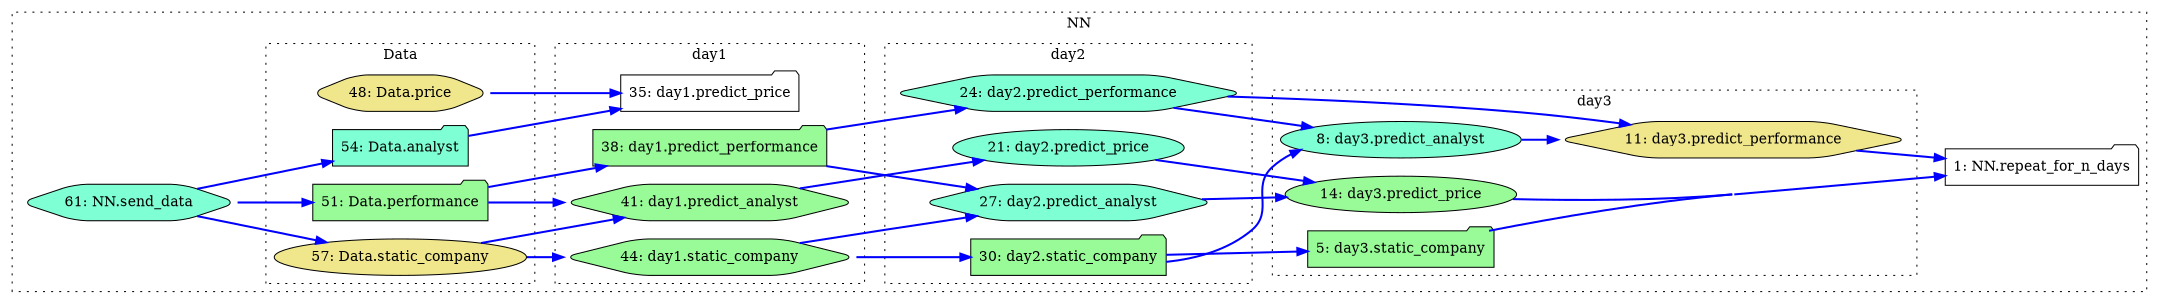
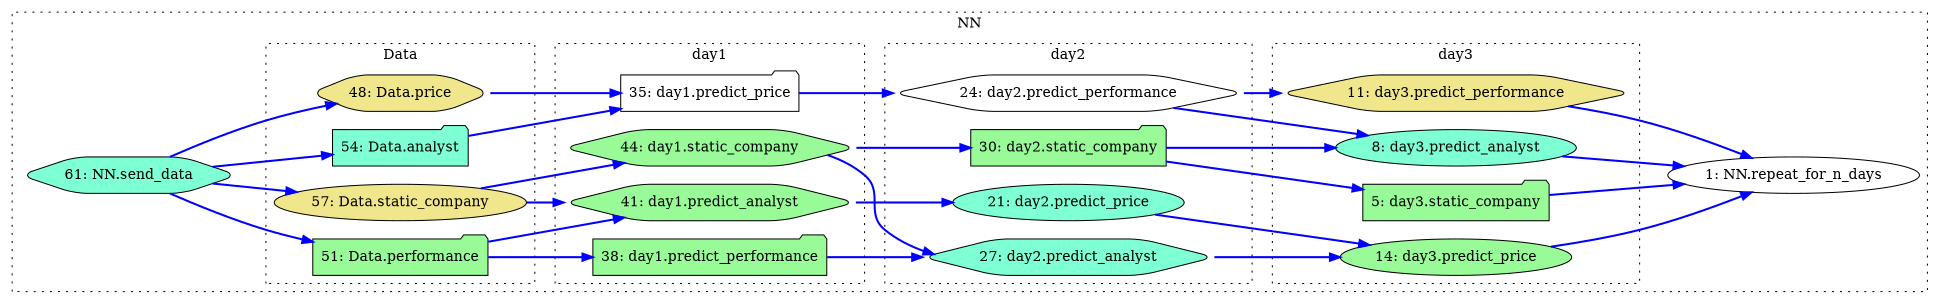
node "24: day2.predict_performance": fillcolor aquamarine -> white
edge "38: day1.predict_performance" -> "24: day2.predict_performance": now "35: day1.predict_price" -> "24: day2.predict_performance"
edge "61: NN.send_data" -> "48: Data.price": added
edge "8: day3.predict_analyst" -> "11: day3.predict_performance": now "8: day3.predict_analyst" -> "1: NN.repeat_for_n_days"
node "1: NN.repeat_for_n_days": shape folder -> ellipse
